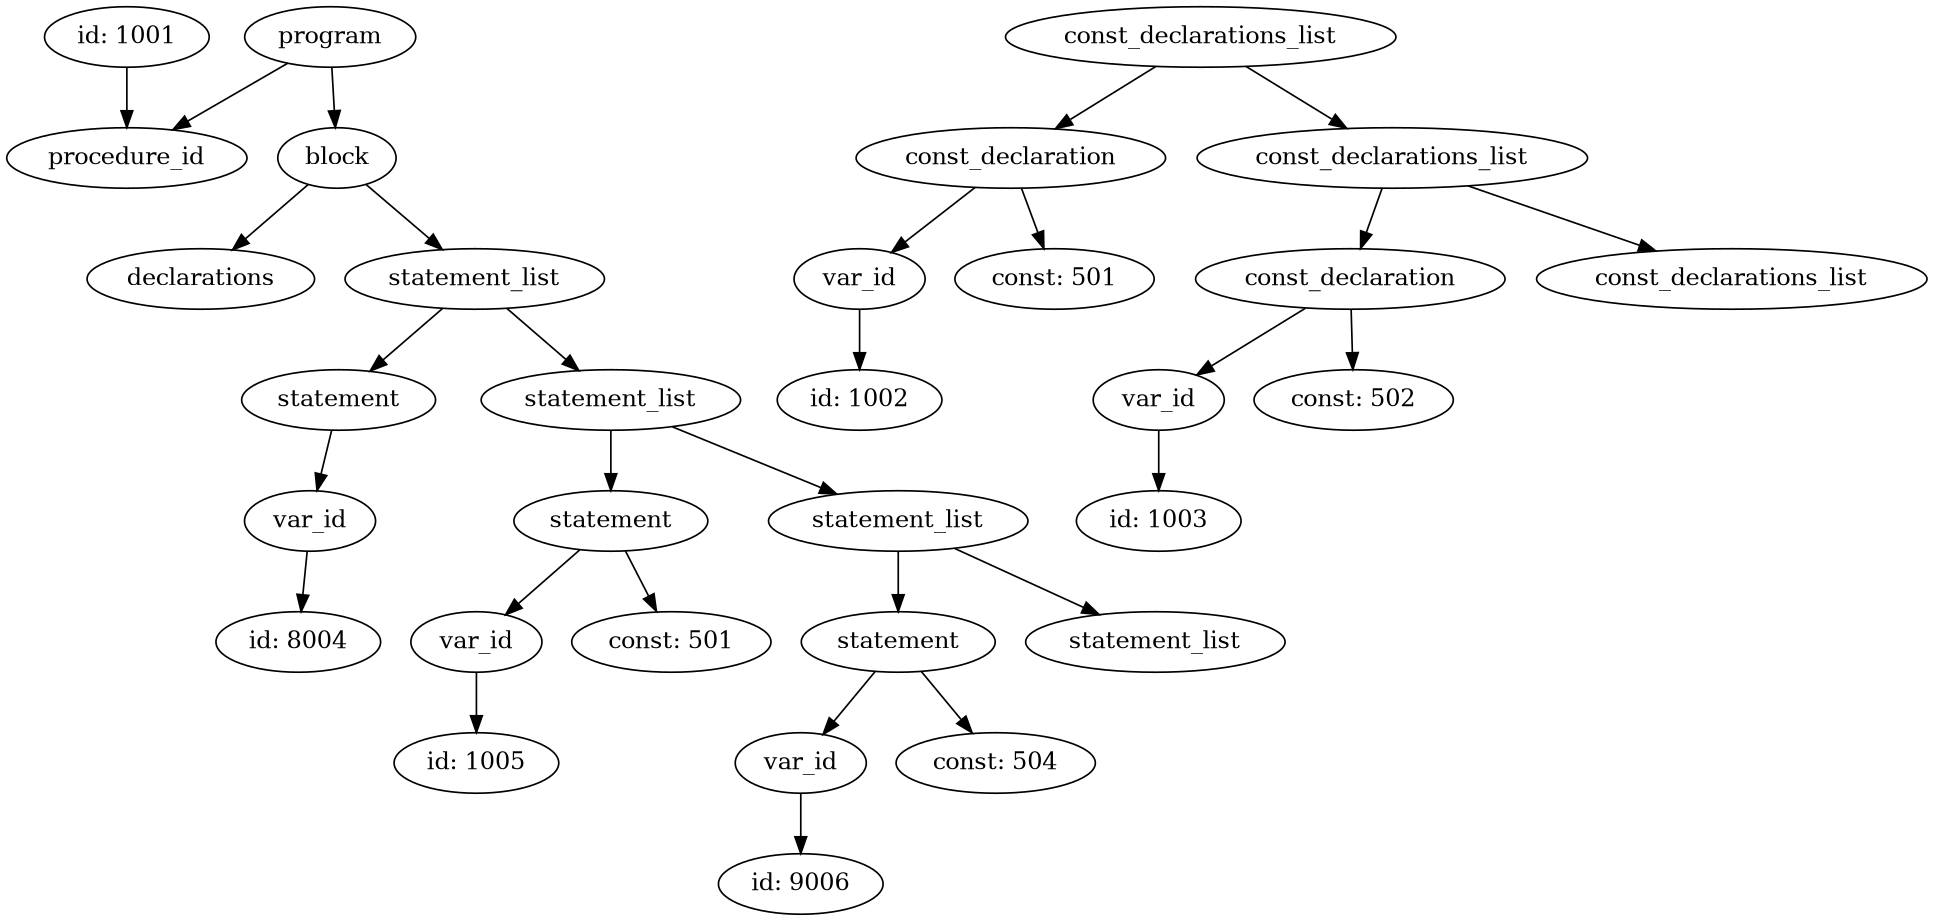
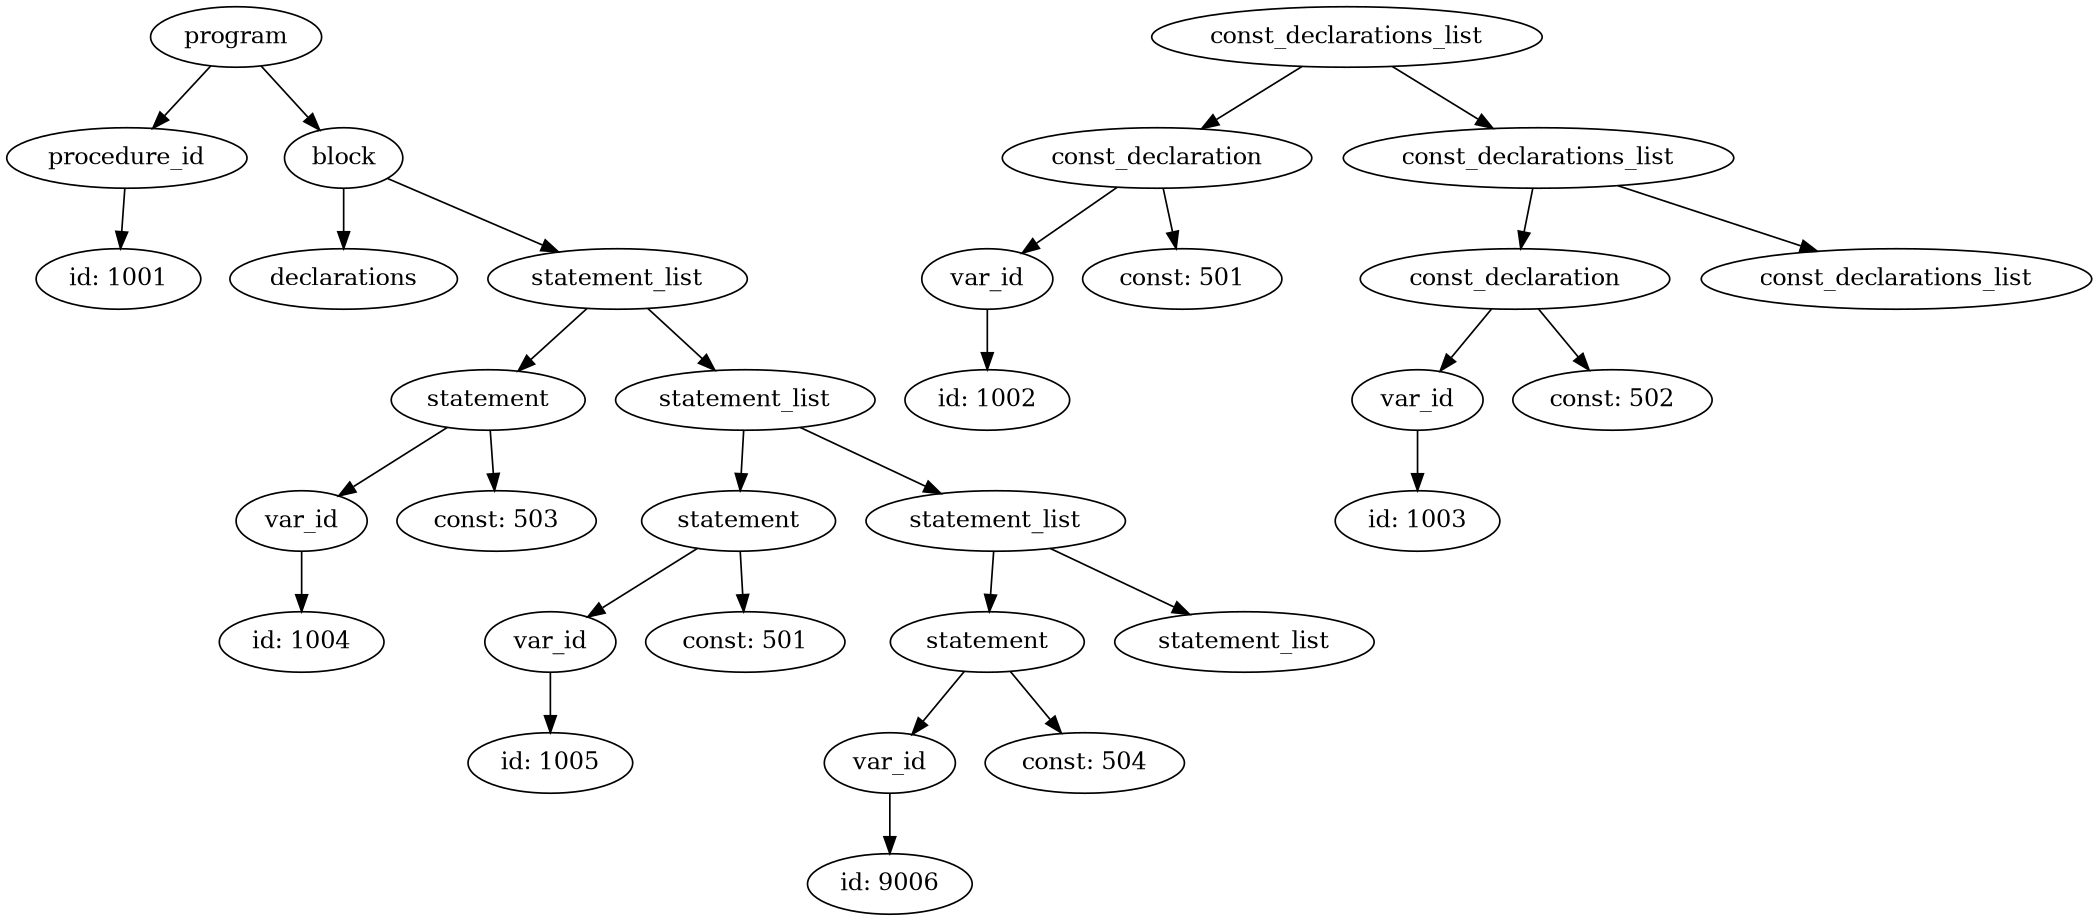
edge "id: 1001" -> "procedure_id": reversed
node "const: 503": added
node "id: 8004": label "id: 8004" -> "id: 1004"
